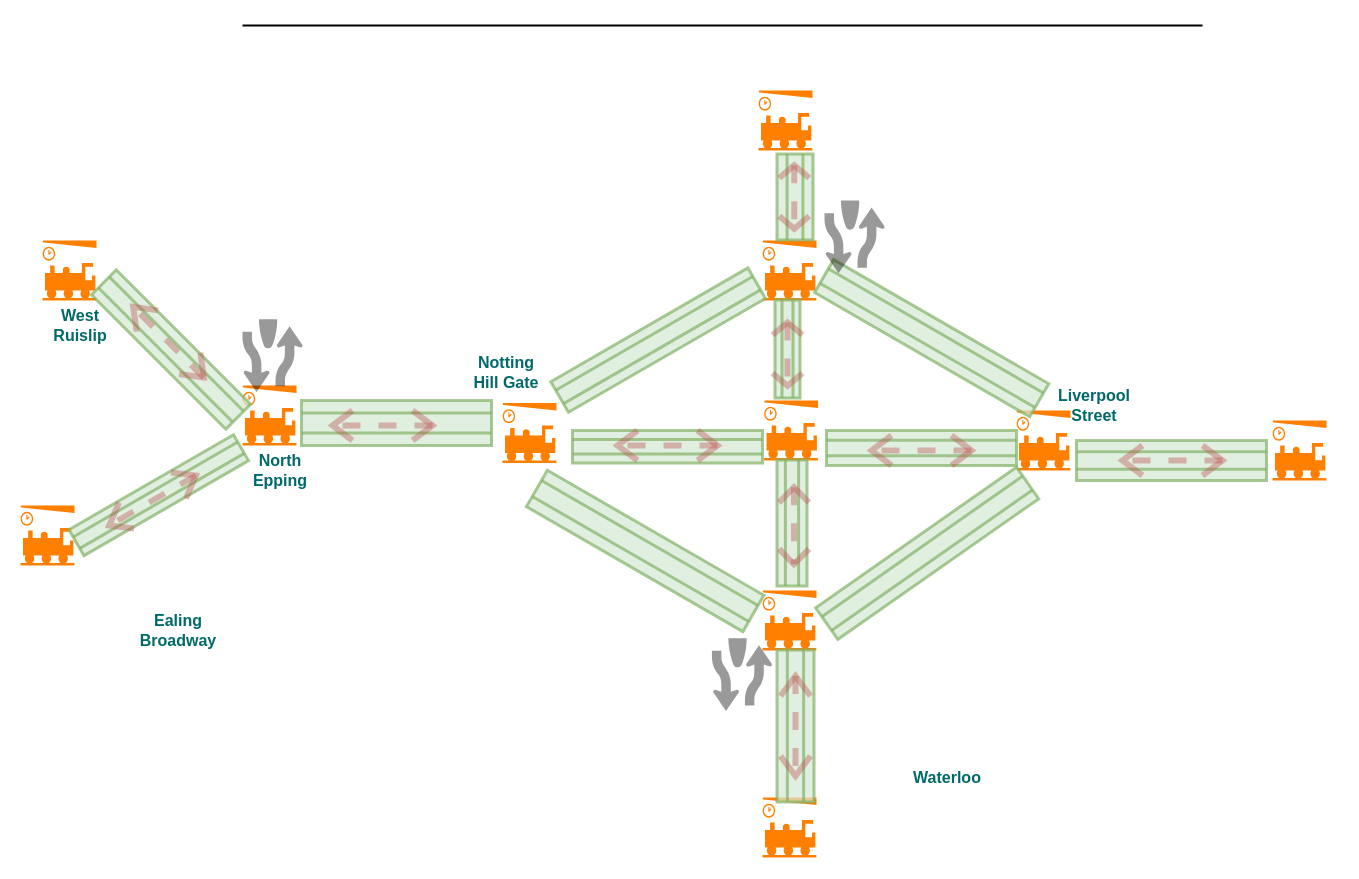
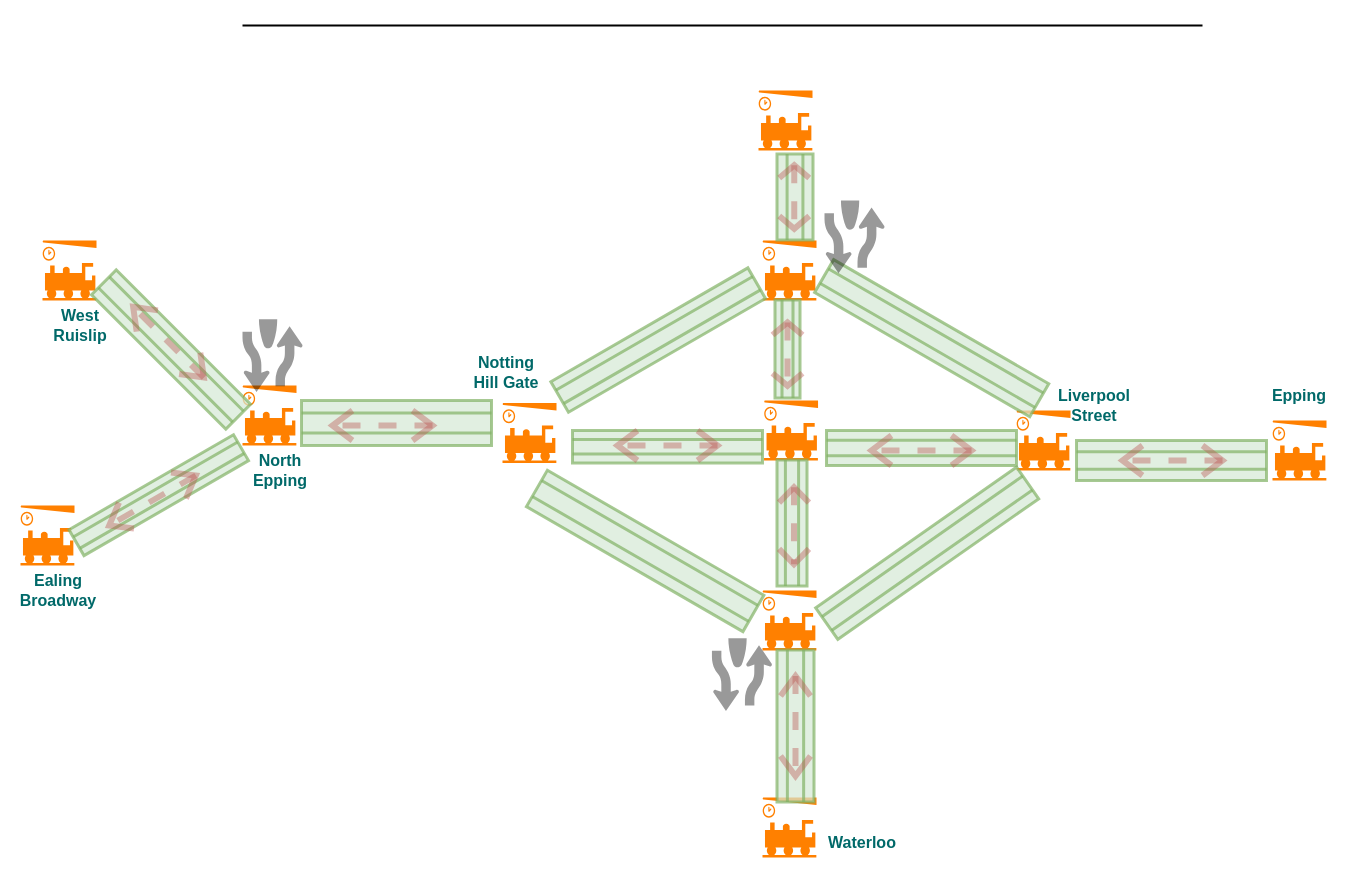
node "Epping": added
node "Ealing Broadway": moved (179, 631) -> (59, 591)
node "Waterloo": moved (948, 778) -> (863, 843)
